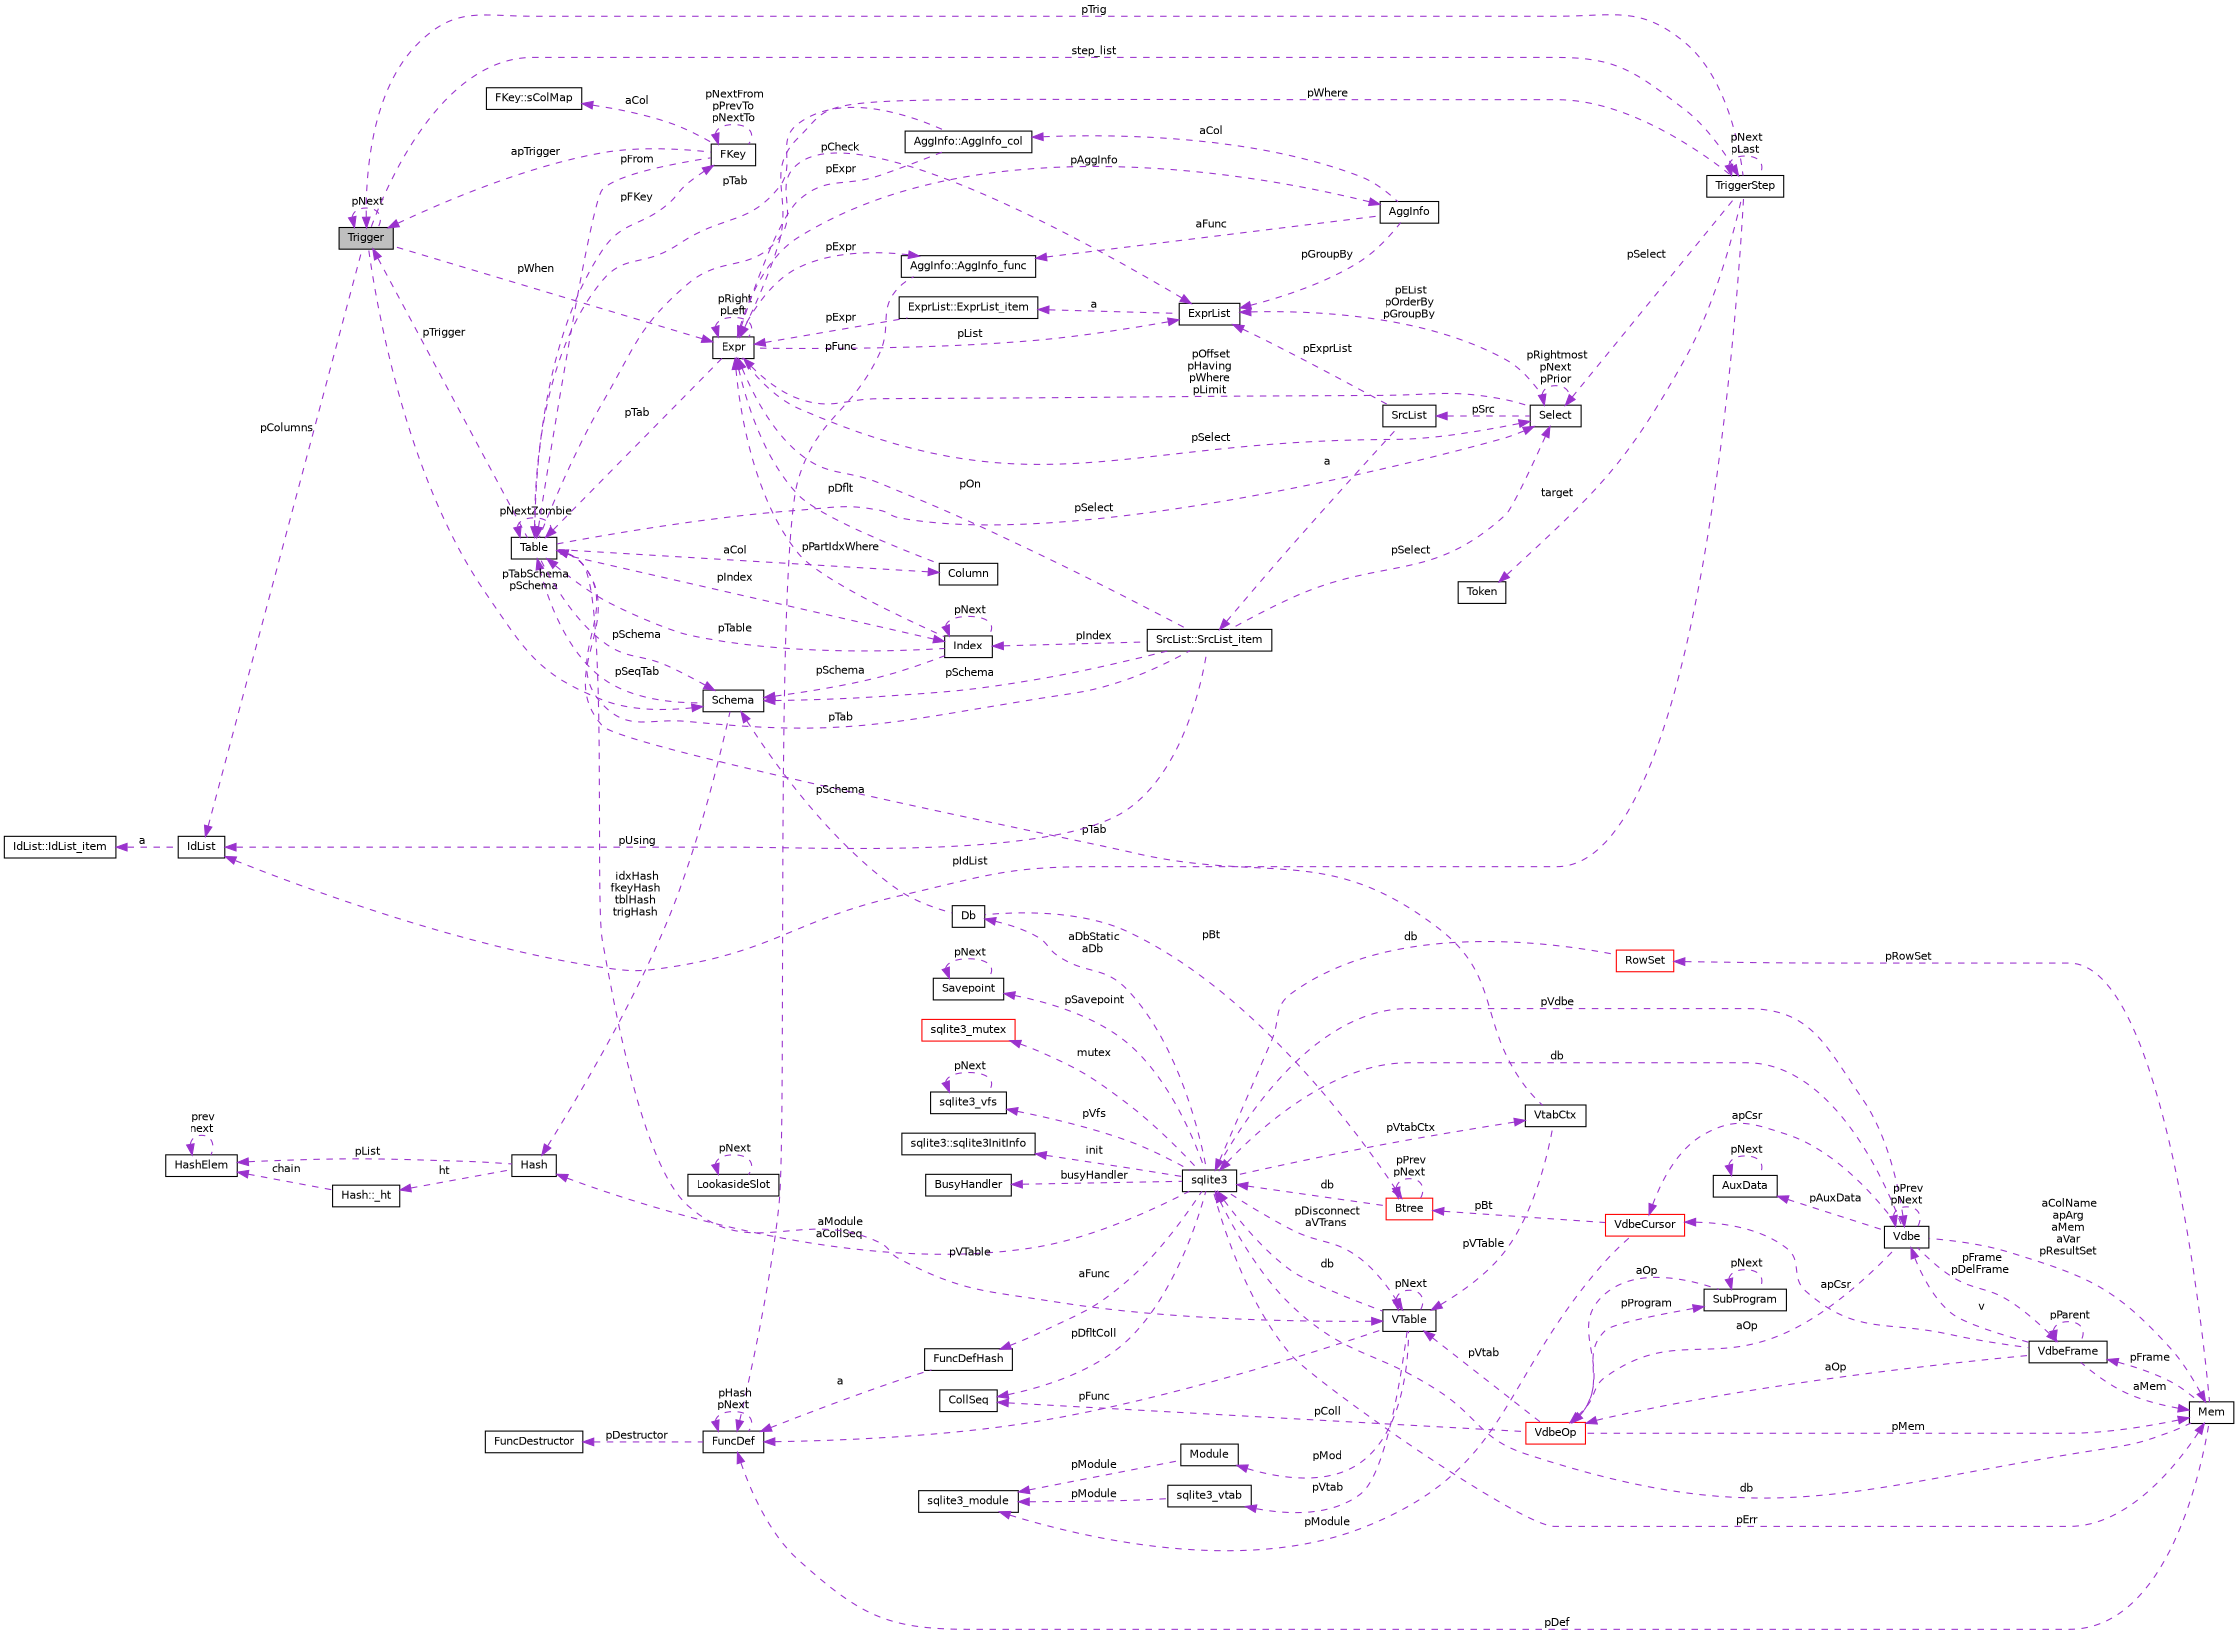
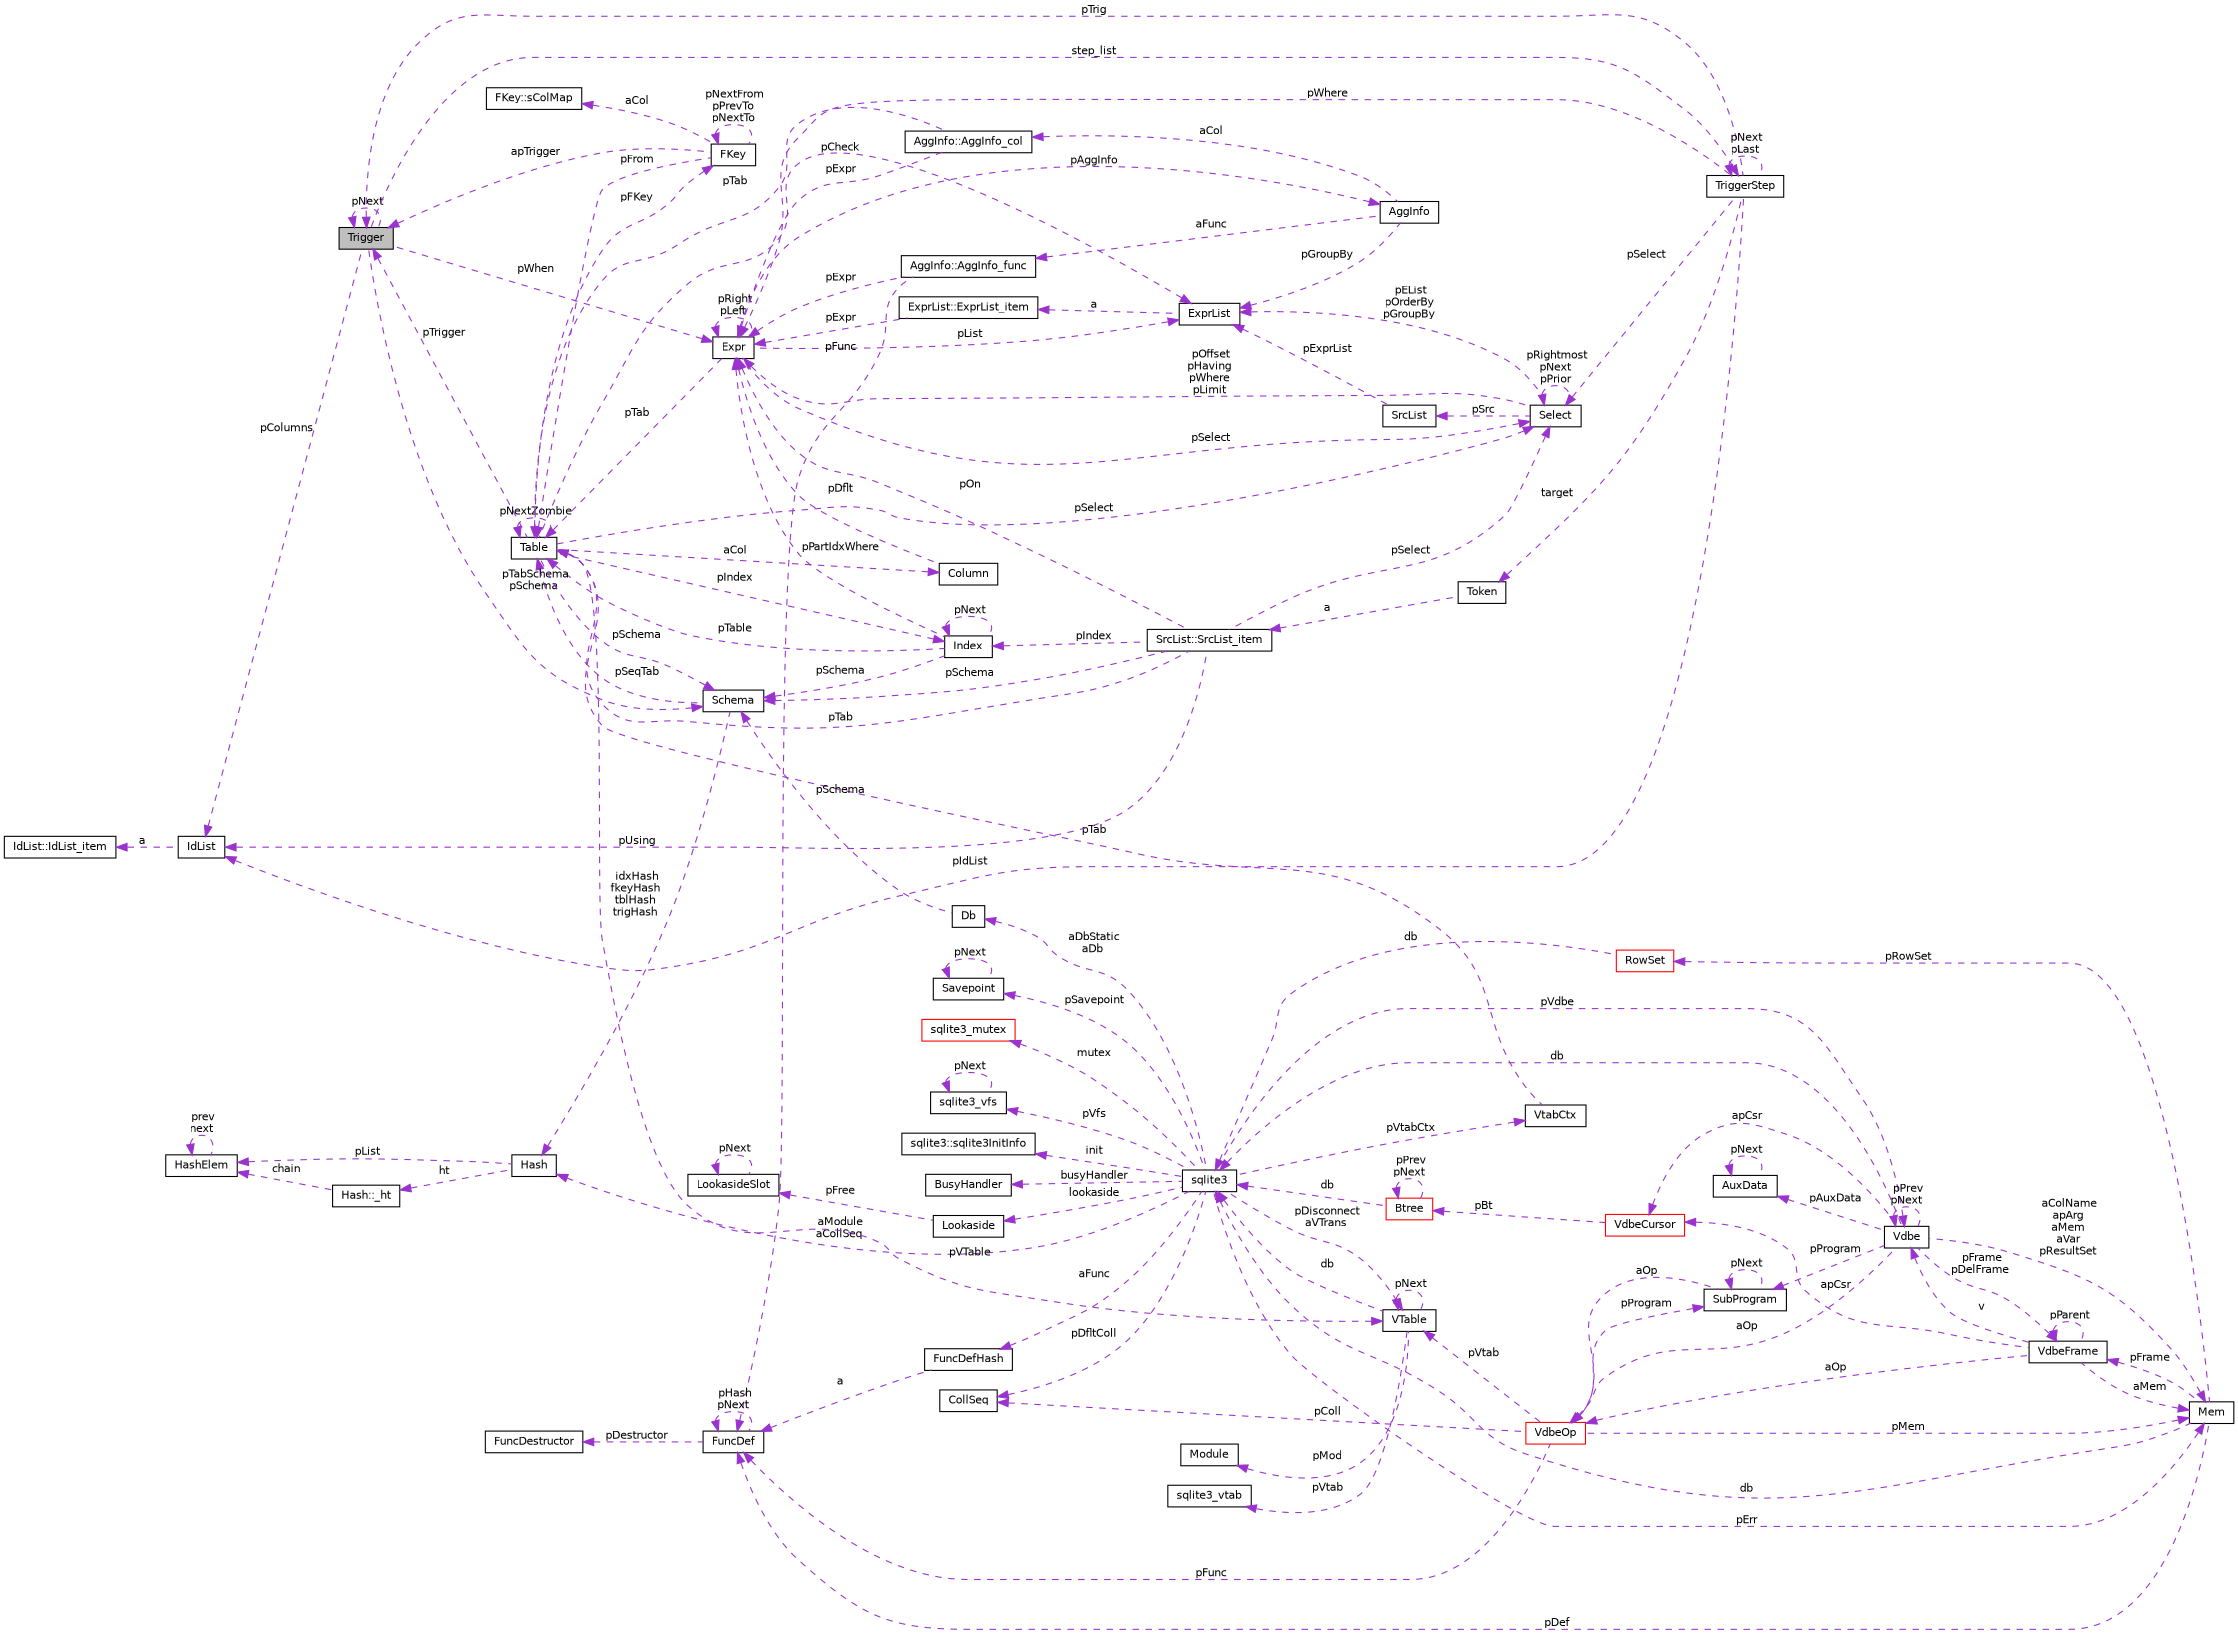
edge "Expr" -> "AggInfo::AggInfo_func": reversed
edge "SrcList" -> "SrcList::SrcList_item": now "Token" -> "SrcList::SrcList_item"
edge "Db" -> "Btree": removed, label "pBt"
node "Lookaside": added
edge "VtabCtx" -> "VTable": removed, label "pVTable"
edge "Vdbe" -> "SubProgram": added, label "pProgram"
edge "VTable" -> "FuncDef": now "VdbeOp" -> "FuncDef"
node "sqlite3_module": removed
